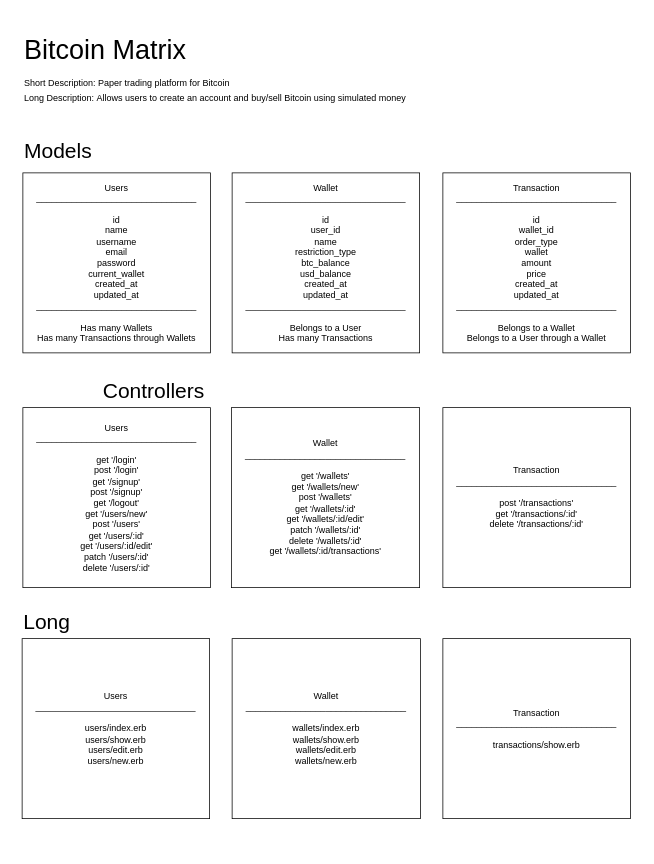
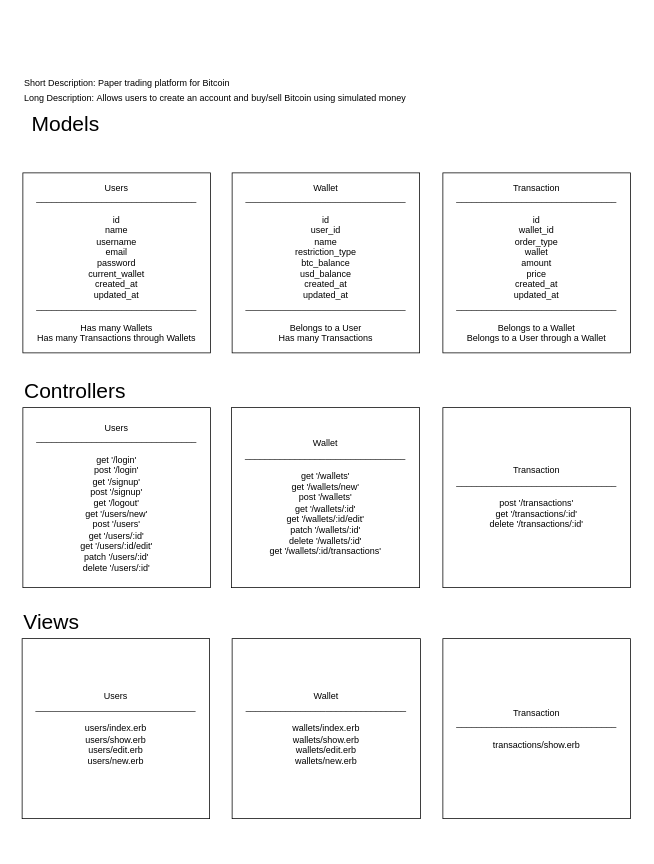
node "Bitcoin Matrix": removed
node "Models": moved (64, 150) -> (72, 124)
node "Controllers": moved (158, 390) -> (79, 390)
node "Long": label "Long" -> "Views"
